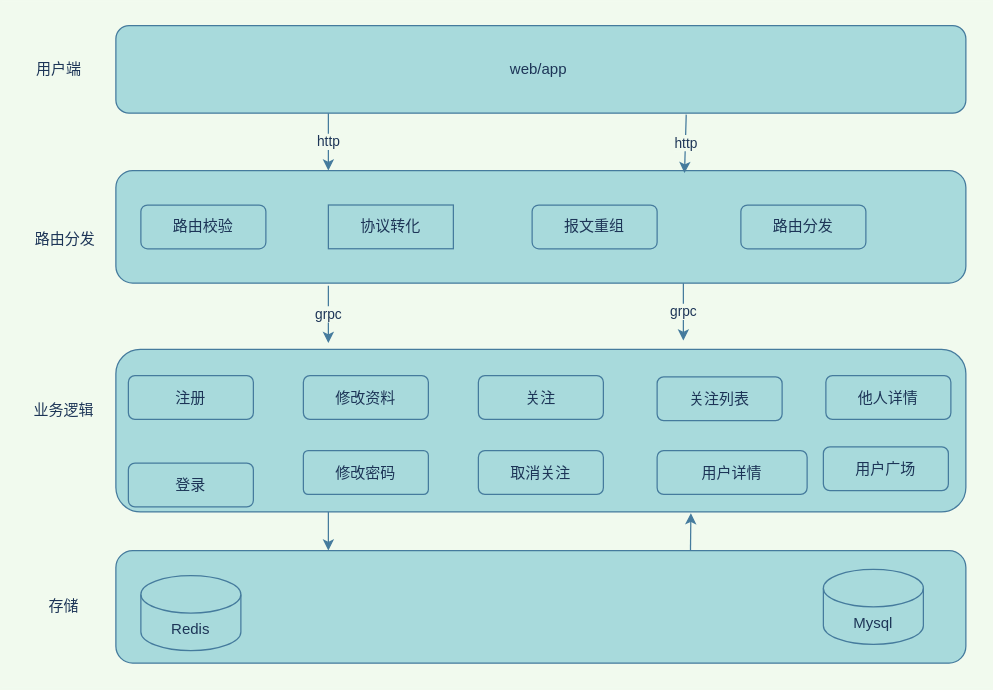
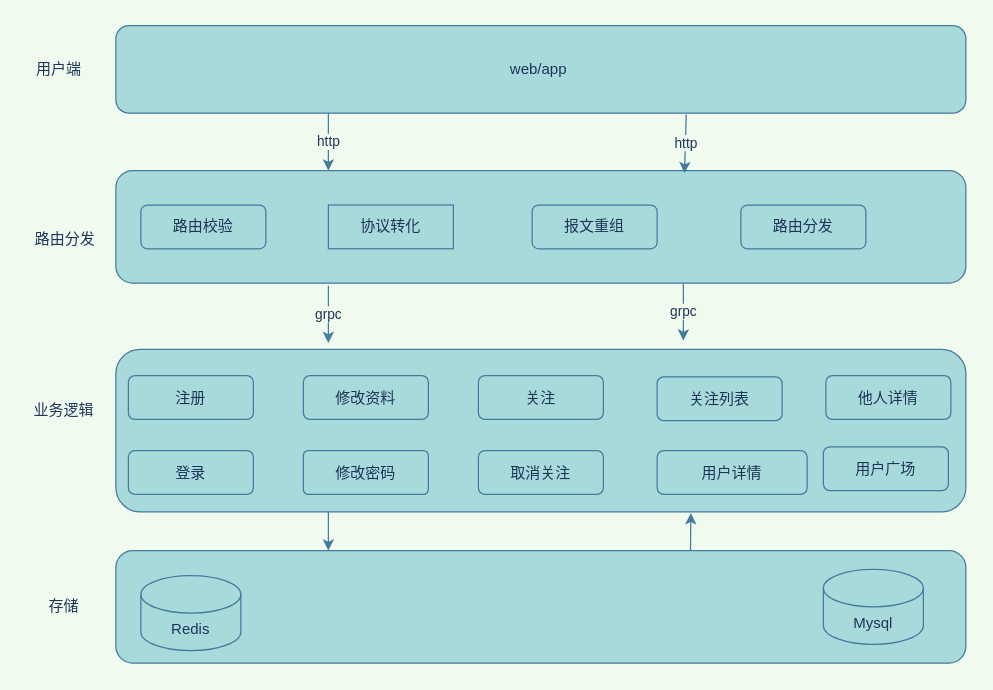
node "登录": moved (191, 485) -> (191, 473)
